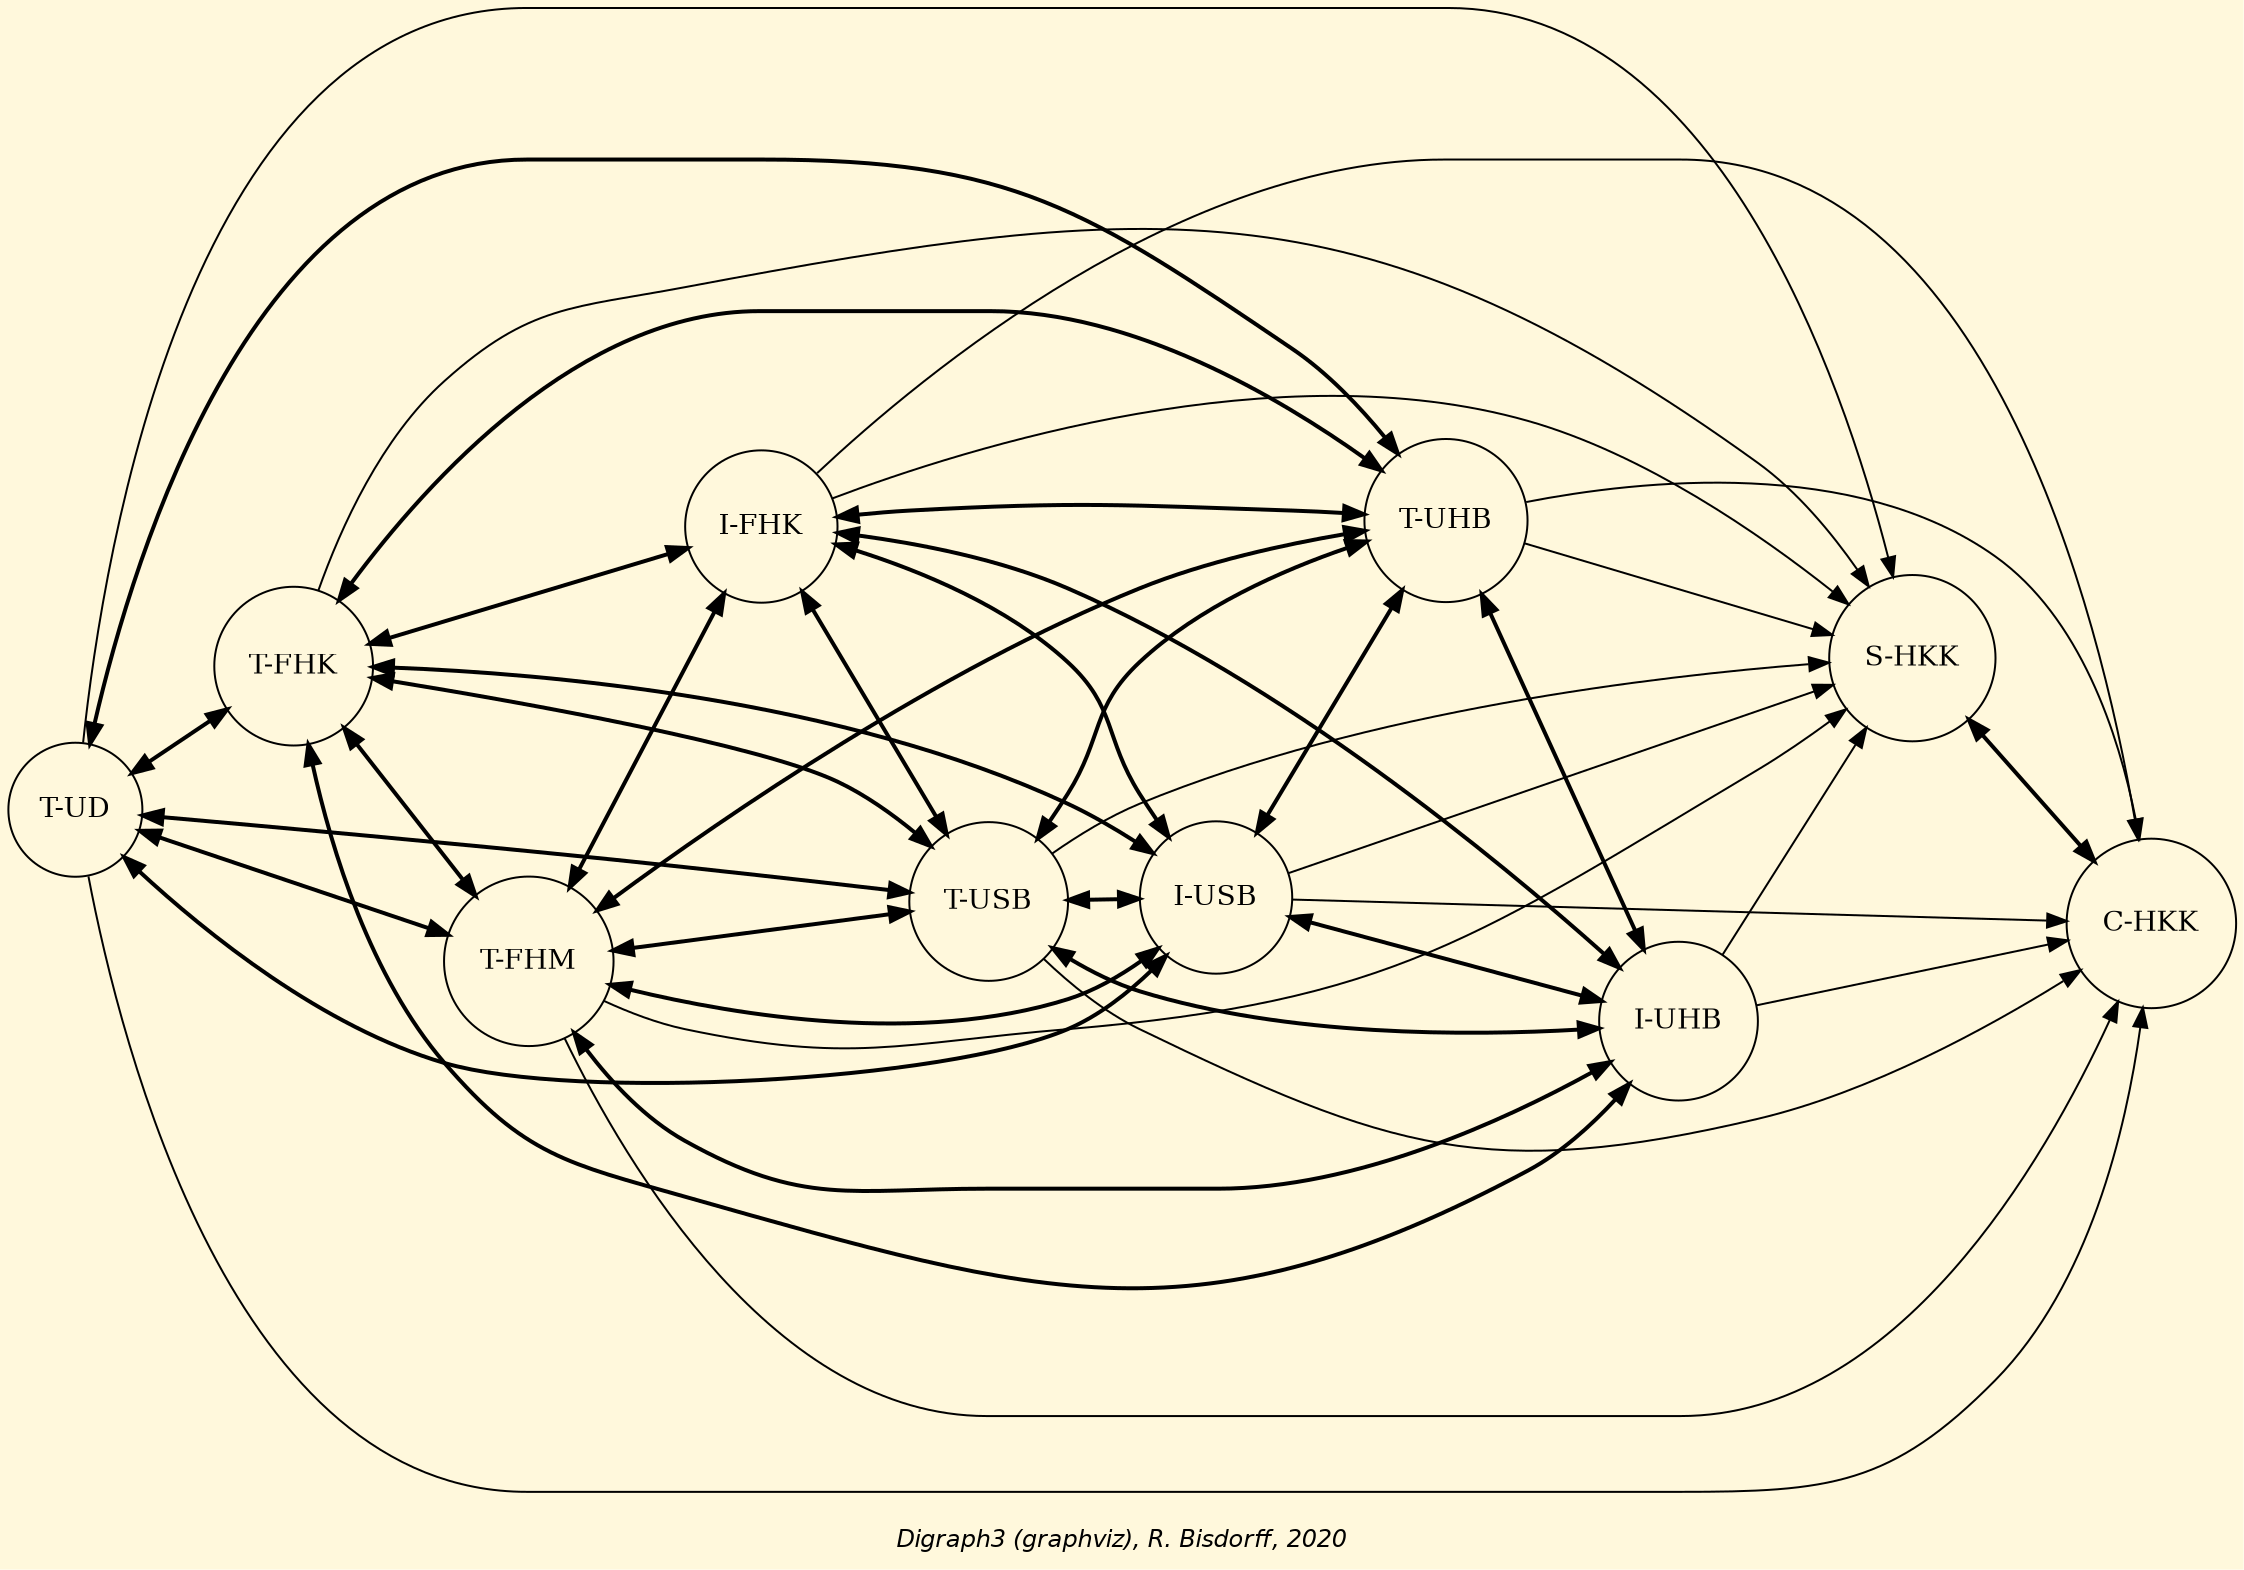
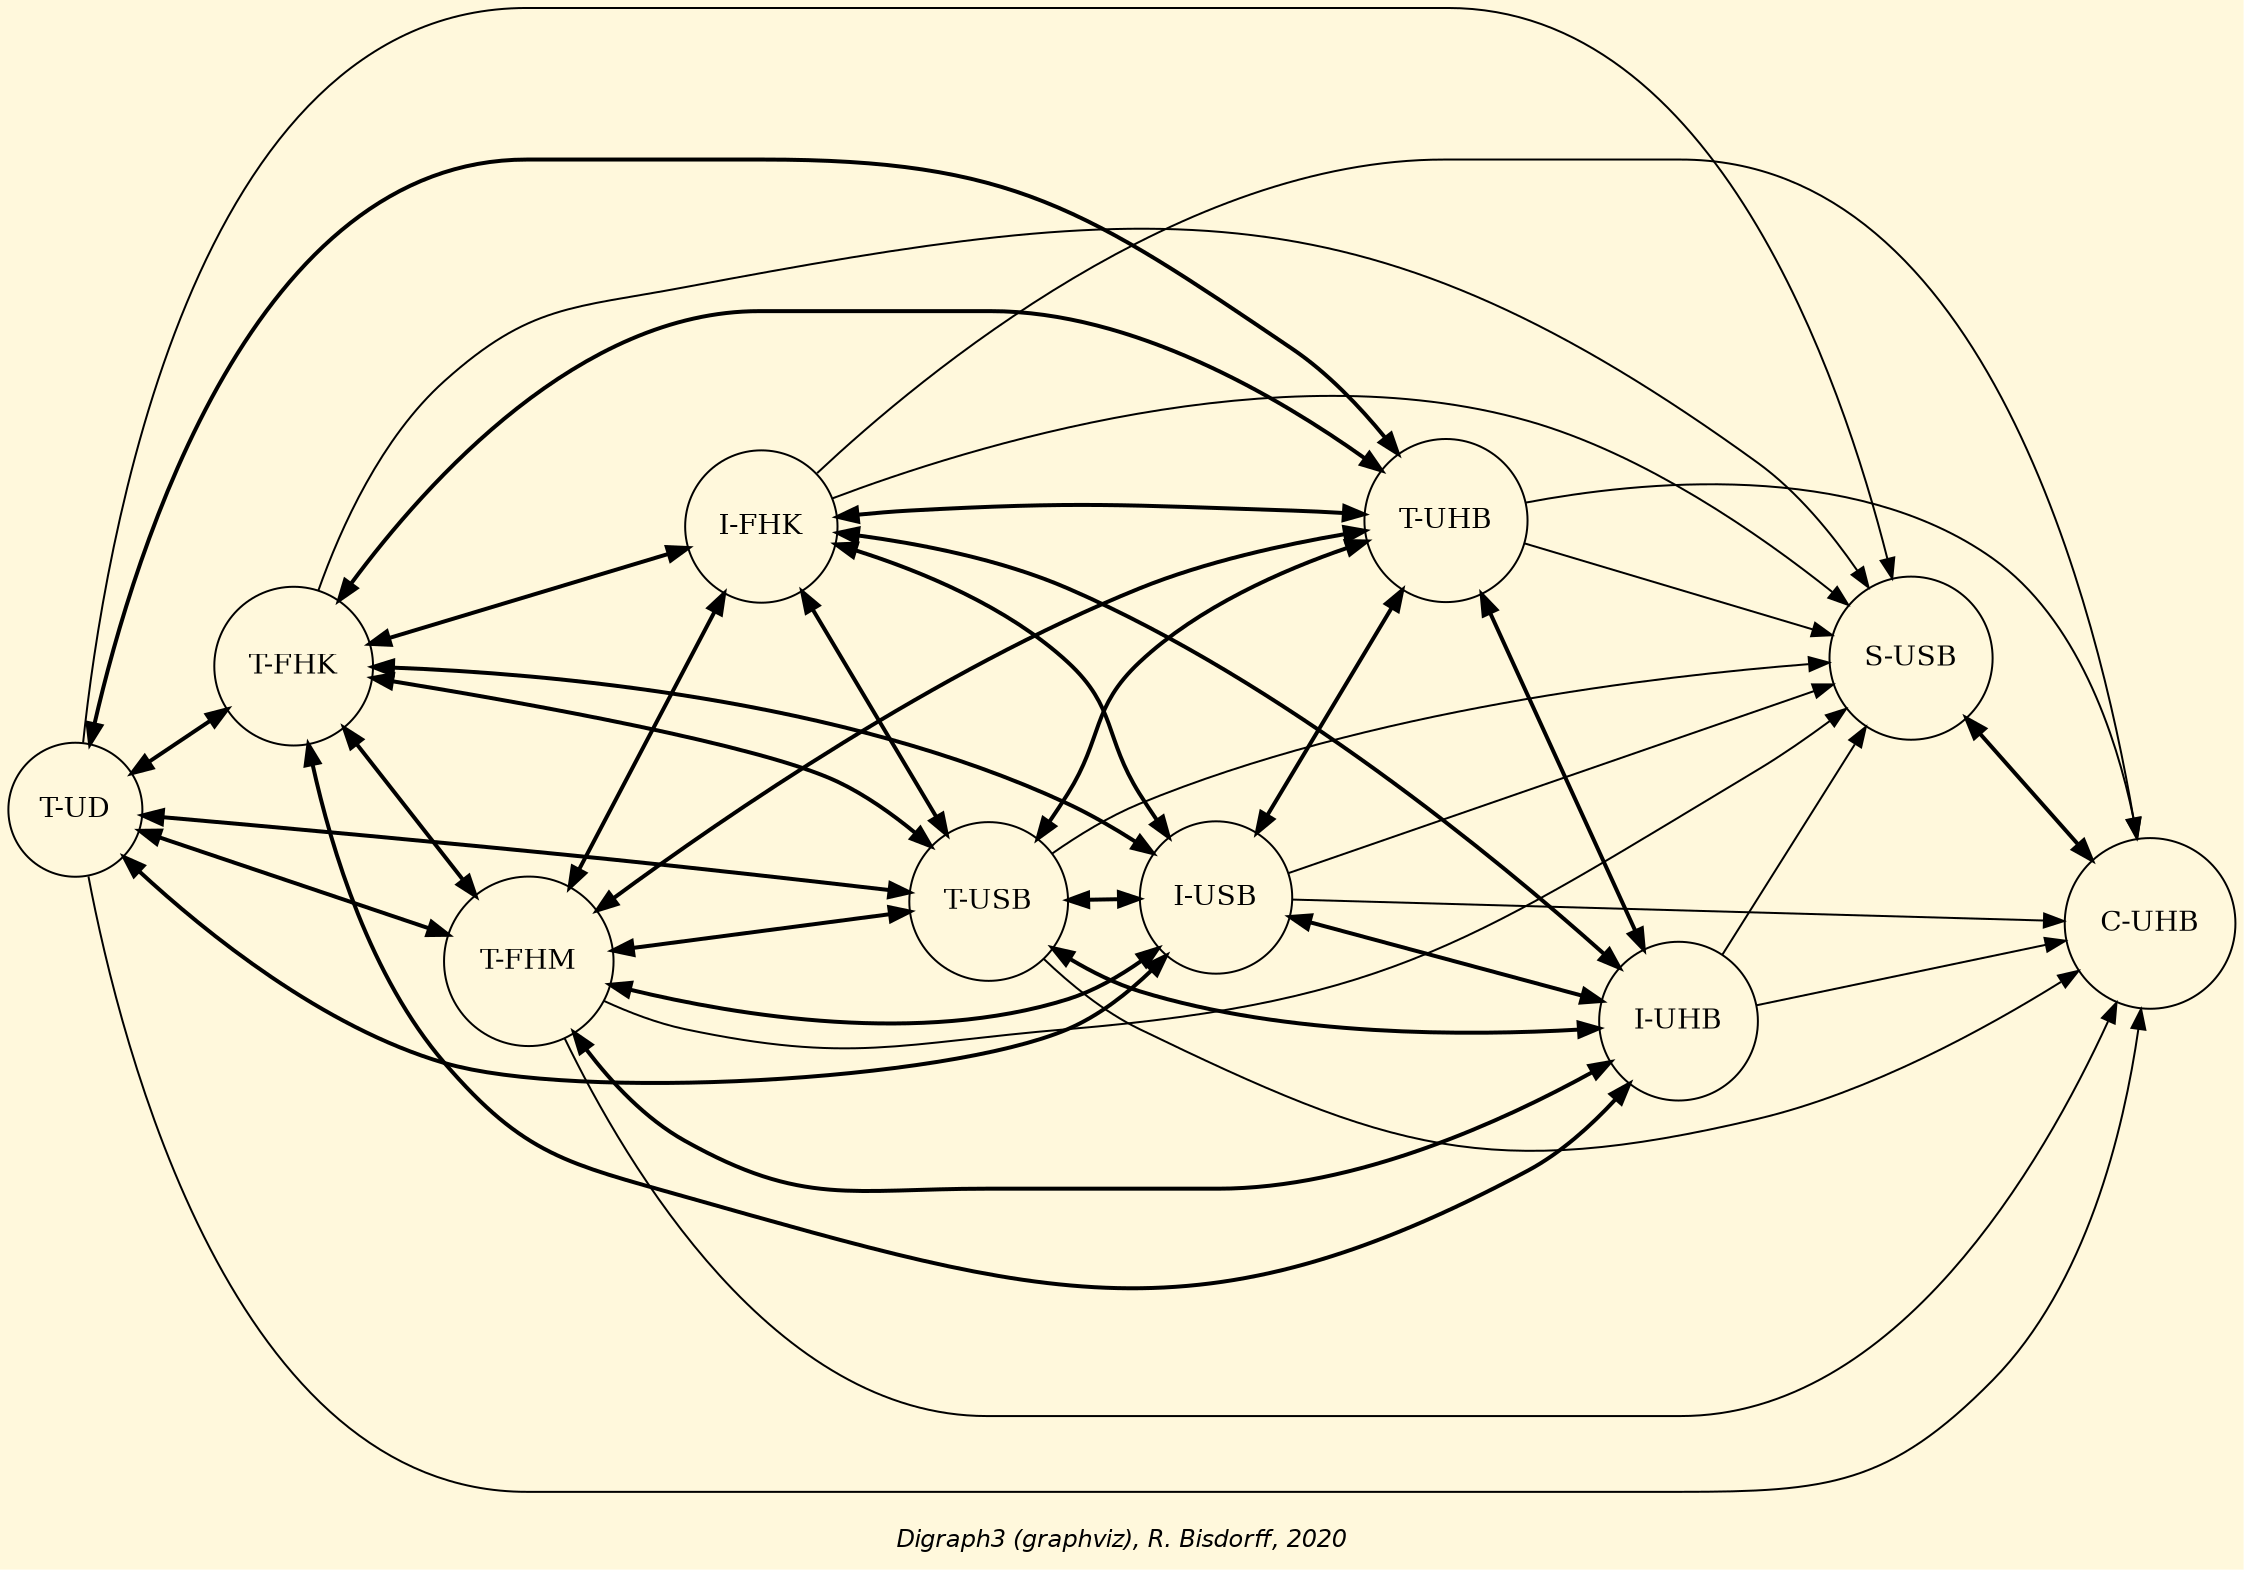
node "S-HKK": label "S-HKK" -> "S-USB"
node "C-HKK": label "C-HKK" -> "C-UHB"
